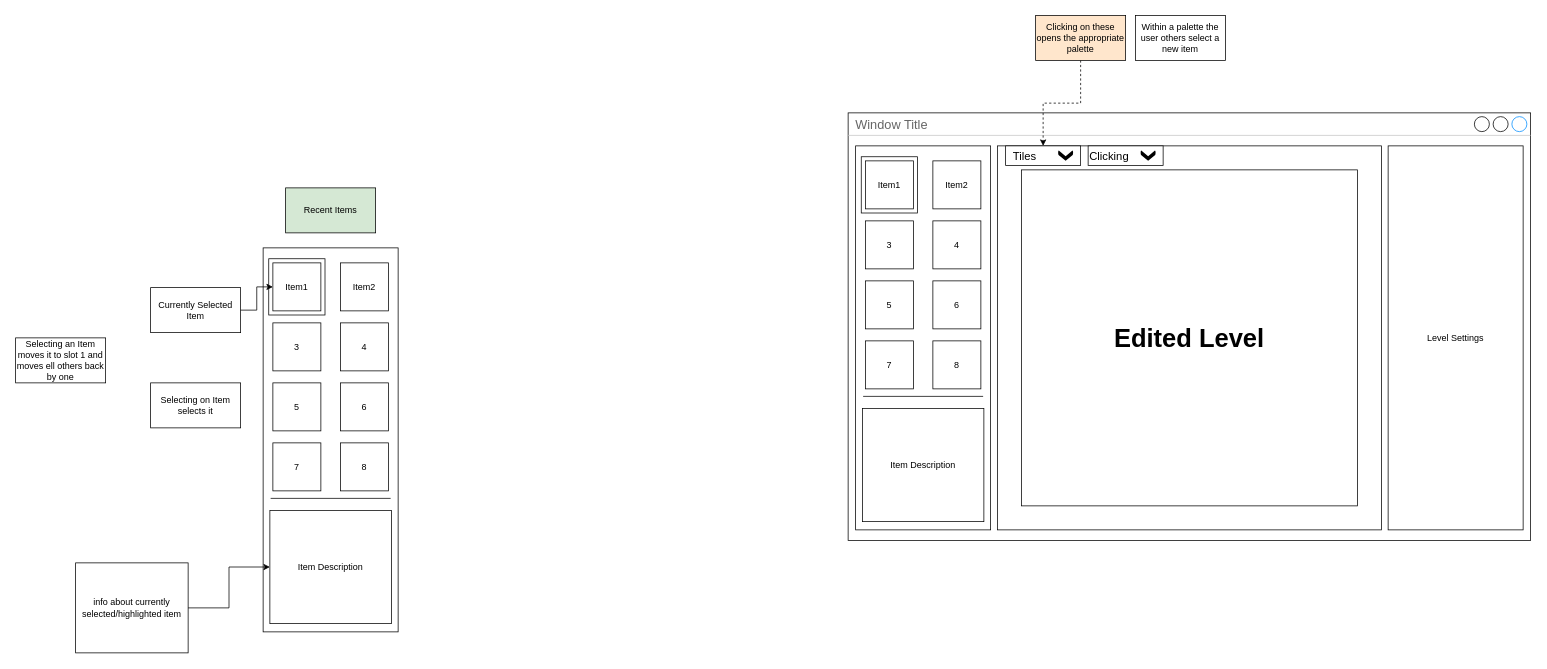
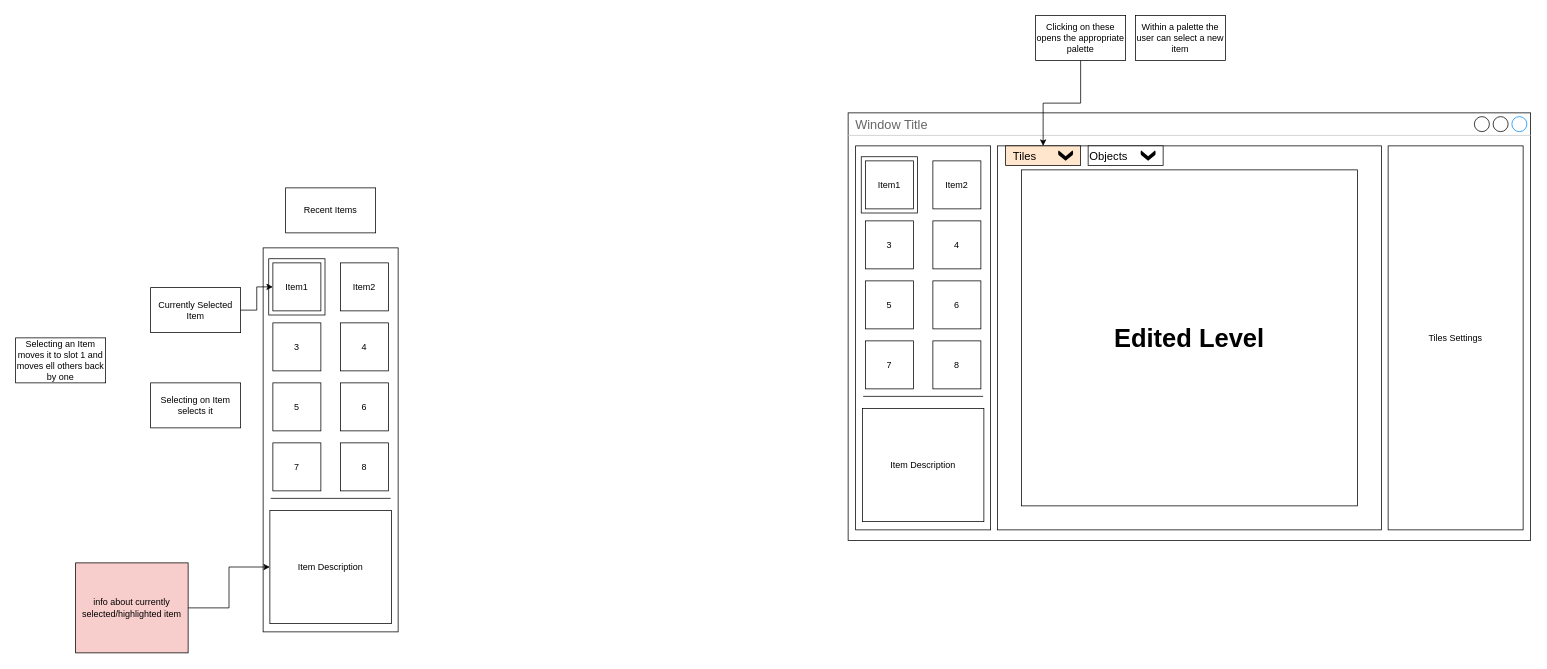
node "Clicking on these opens the appropriate palette": fillcolor #ffe6cc -> #ffffff
node "Within a palette the user others select a new item": label "Within a palette the user others select a new item" -> "Within a palette the user can select a new item"
edge "Clicking on these opens the appropriate palette" -> "Tiles": style dashed -> solid
node "Tiles": fillcolor #ffffff -> #ffe6cc
node "Clicking": label "Clicking" -> "Objects"
node "Recent Items": fillcolor #d5e8d4 -> #ffffff
node "Level Settings": label "Level Settings" -> "Tiles Settings"
node "info about currently selected/highlighted item": fillcolor #ffffff -> #f8cecc
